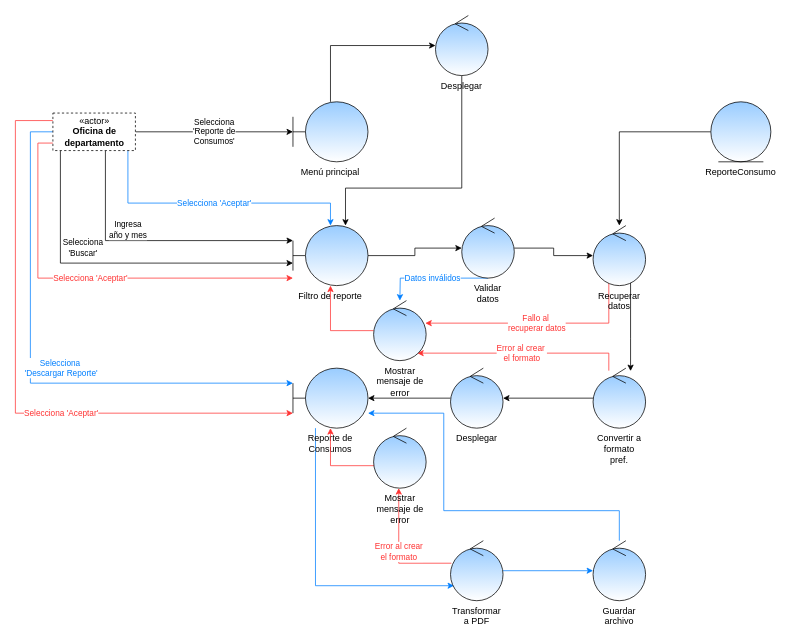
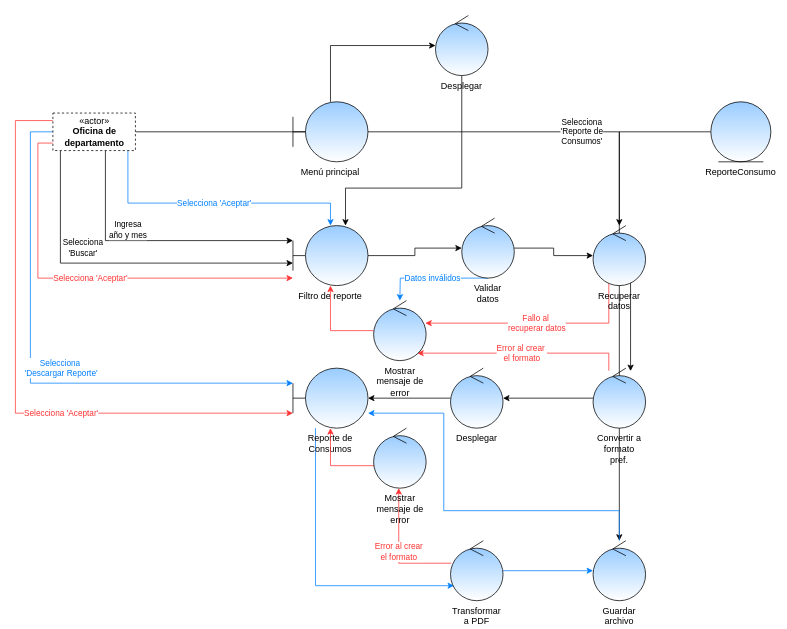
edge "«actor» Oficina de departamento" -> "Menú principal": now "«actor» Oficina de departamento" -> "Guardar archivo"
